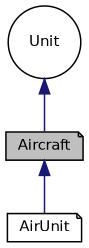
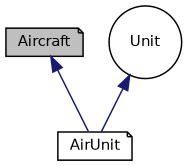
edge "Aircraft" -> "Unit": now "AirUnit" -> "Unit"
